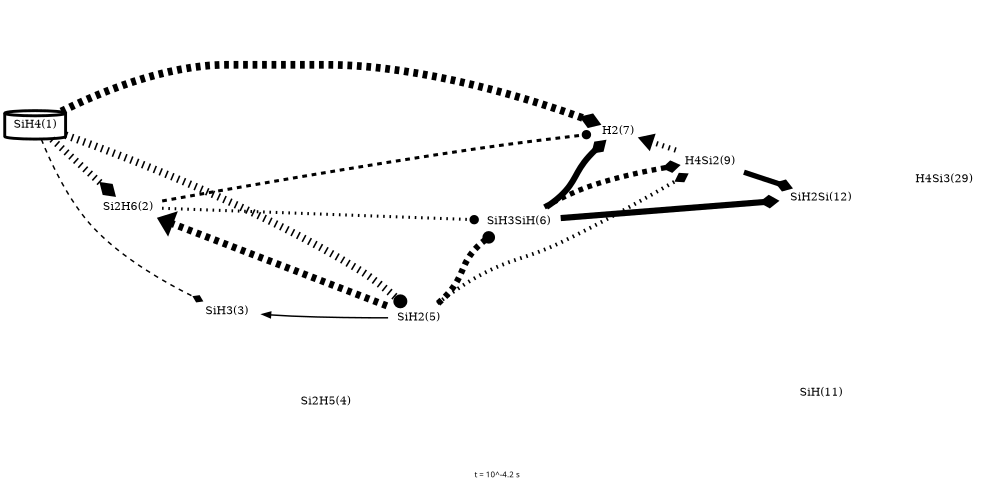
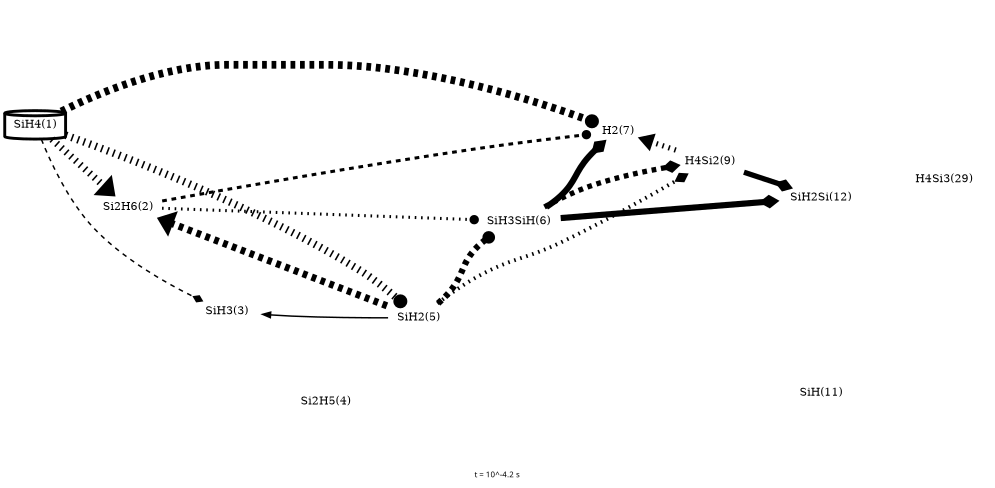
edge "SiH4(1)" -> "H2(7)": arrowhead diamond -> dot
edge "SiH4(1)" -> "Si2H6(2)": arrowhead diamond -> normal
